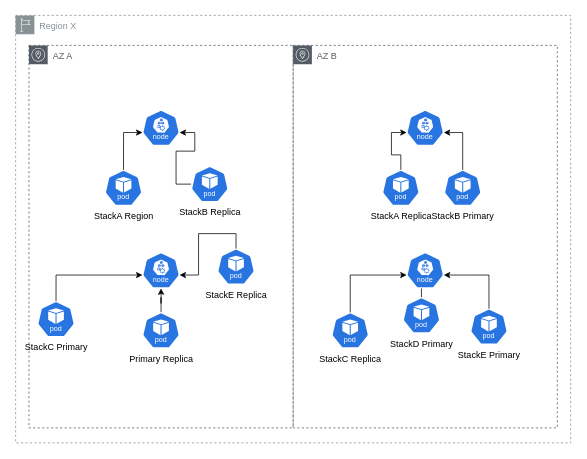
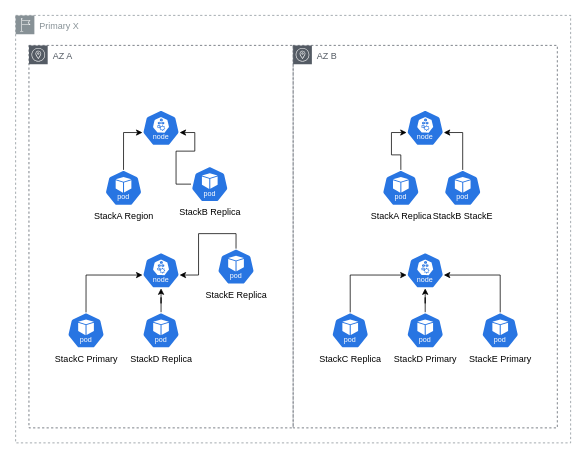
node "Region X": label "Region X" -> "Primary X"
node "StackB Primary": label "StackB Primary" -> "StackB StackE"
node "StackD Primary": moved (421, 315) -> (425, 330)
node "StackC Primary": moved (56, 319) -> (86, 330)
node "StackE Primary": moved (489, 327) -> (500, 330)
node "Primary Replica": label "Primary Replica" -> "StackD Replica"
